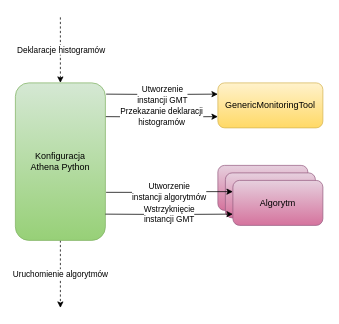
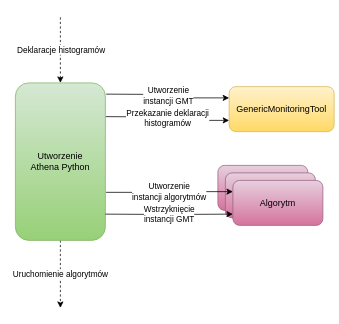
node "GenericMonitoringTool": moved (270, 105) -> (282, 109)
node "Konfiguracja Athena Python": label "Konfiguracja Athena Python" -> "Utworzenie Athena Python"
